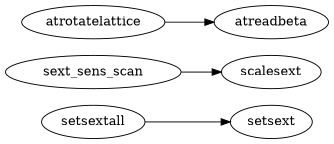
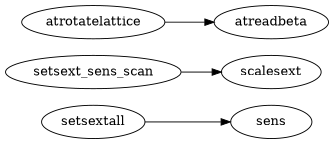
node "sext_sens_scan": label "sext_sens_scan" -> "setsext_sens_scan"
node "setsext": label "setsext" -> "sens"
